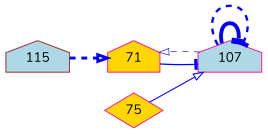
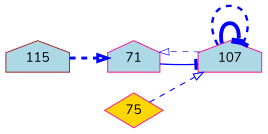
node "71": fillcolor gold -> lightblue
edge "75" -> "107": style solid -> dashed
